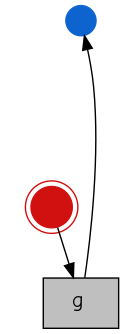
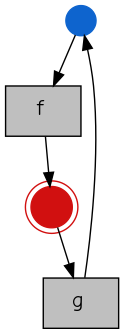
node "f": added
